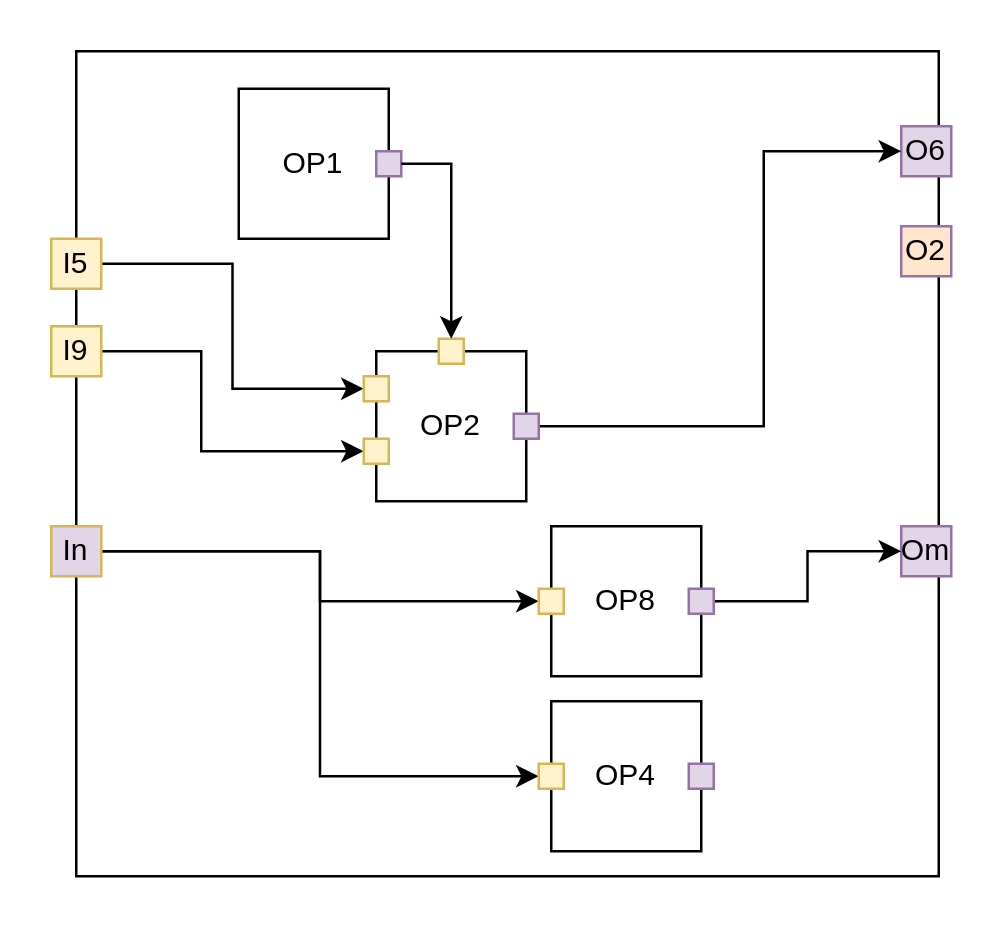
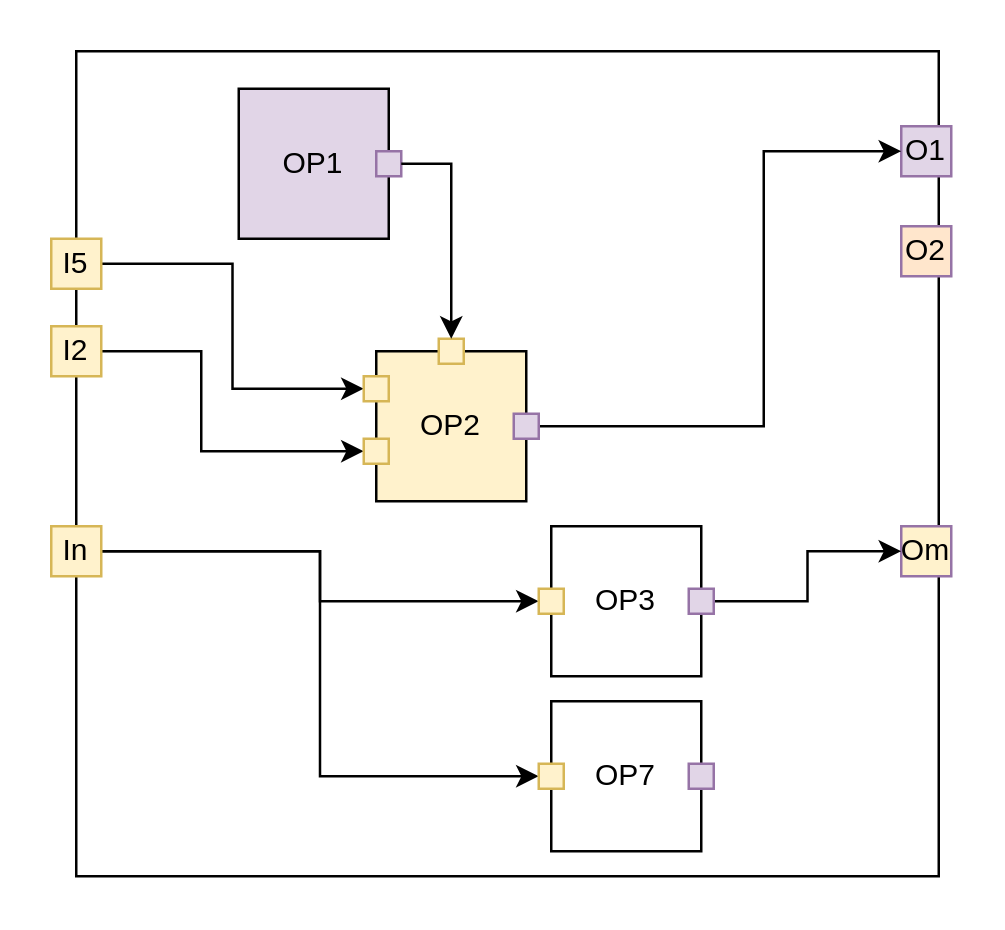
node "O6": label "O6" -> "O1"
node "OP1": fillcolor #ffffff -> #e1d5e7
node "I9": label "I9" -> "I2"
node "OP2": fillcolor #ffffff -> #fff2cc
node "In": fillcolor #e1d5e7 -> #fff2cc
node "Om": fillcolor #e1d5e7 -> #fff2cc
node "OP8": label "OP8" -> "OP3"
node "OP4": label "OP4" -> "OP7"
